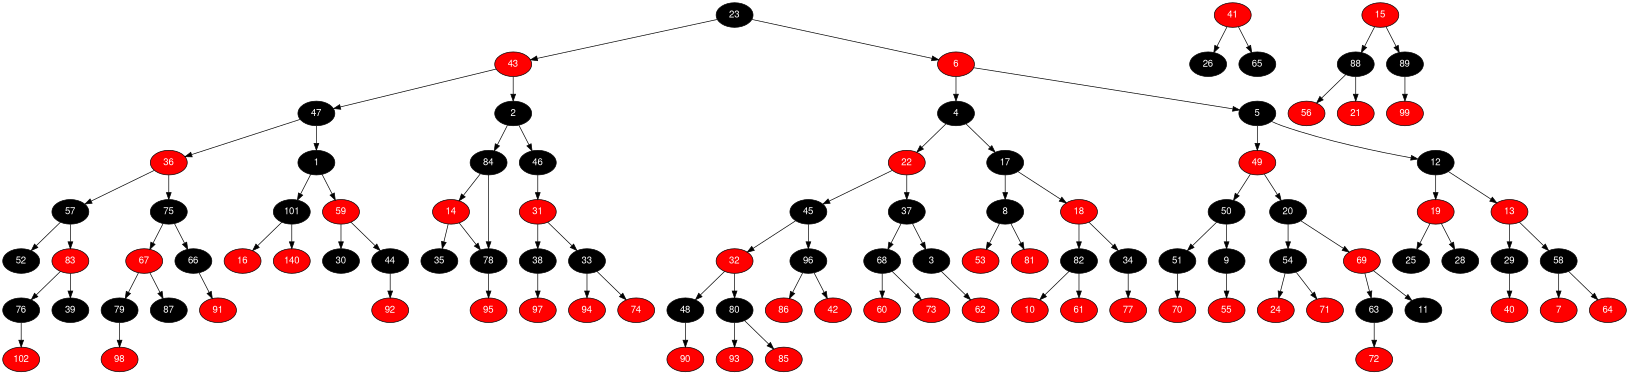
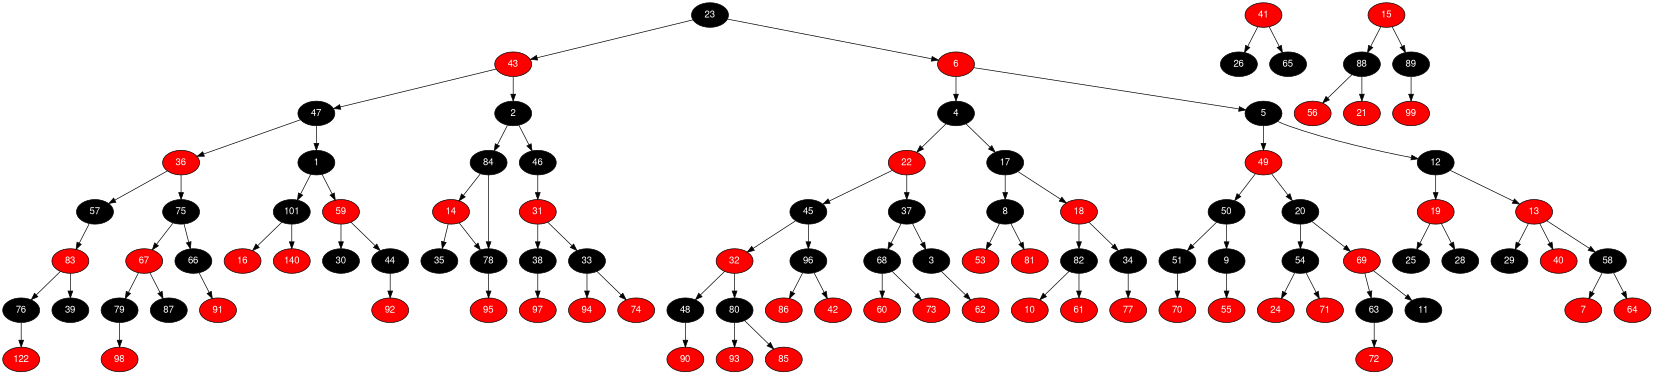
node "52": removed
edge "29" -> "40": now "13" -> "40"
node "102": label "102" -> "122"
